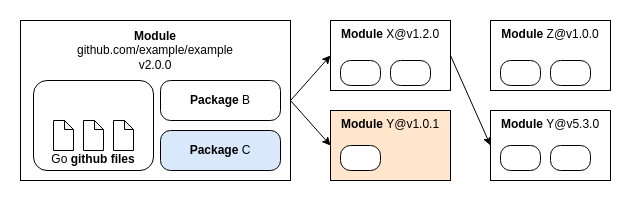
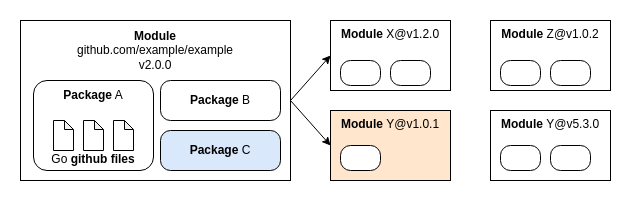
node "Module Z@v1.0.0": label "Module Z@v1.0.0" -> "Module Z@v1.0.2"
node "Package A": added
edge "Module X@v1.2.0" -> "Module Y@v5.3.0": removed
